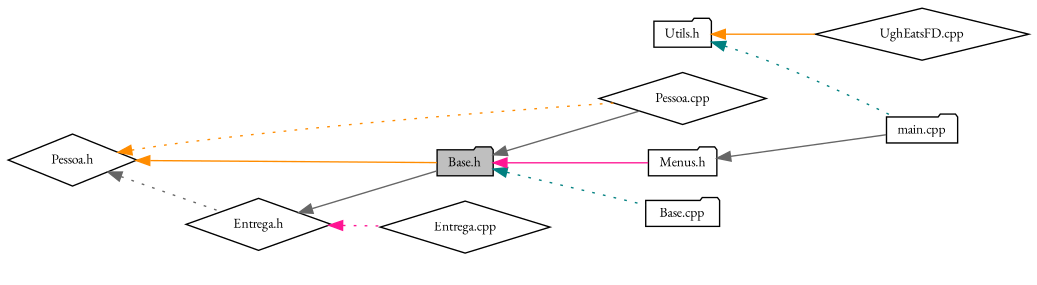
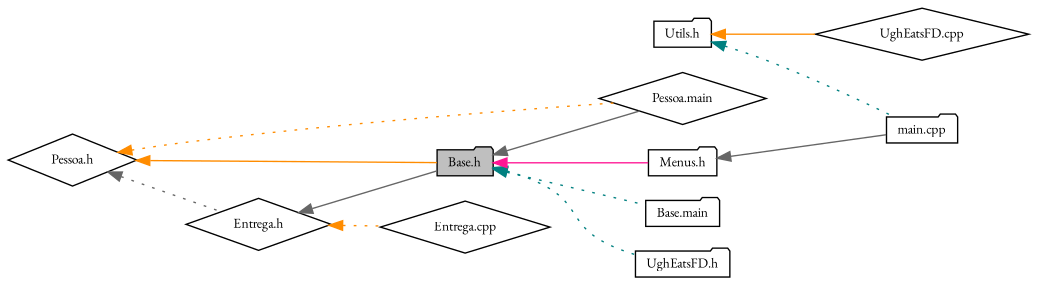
node "Pessoa.cpp": label "Pessoa.cpp" -> "Pessoa.main"
node "Base.cpp": label "Base.cpp" -> "Base.main"
edge "Entrega.cpp" -> "Entrega.h": color deeppink -> darkorange
node "UghEatsFD.h": added
